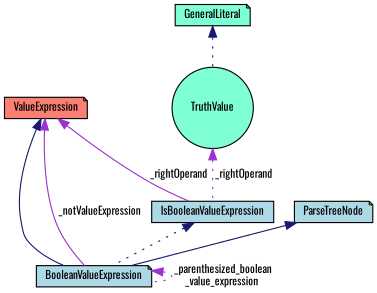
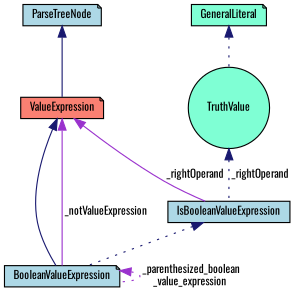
edge "IsBooleanValueExpression" -> "TruthValue": color darkorchid3 -> midnightblue
edge "BooleanValueExpression" -> "ParseTreeNode": now "ValueExpression" -> "ParseTreeNode"
